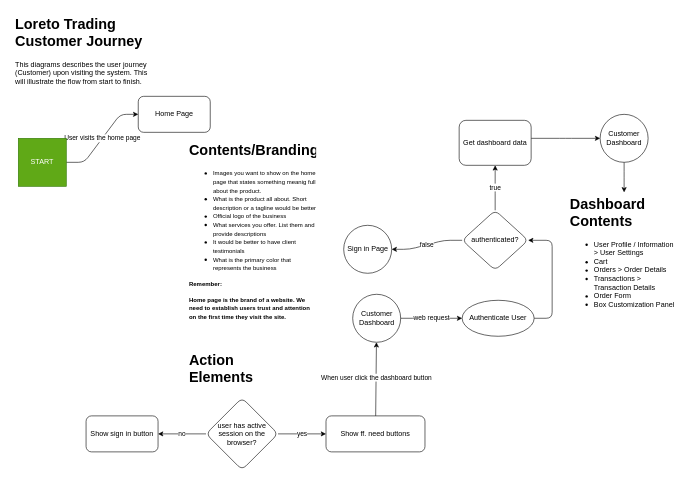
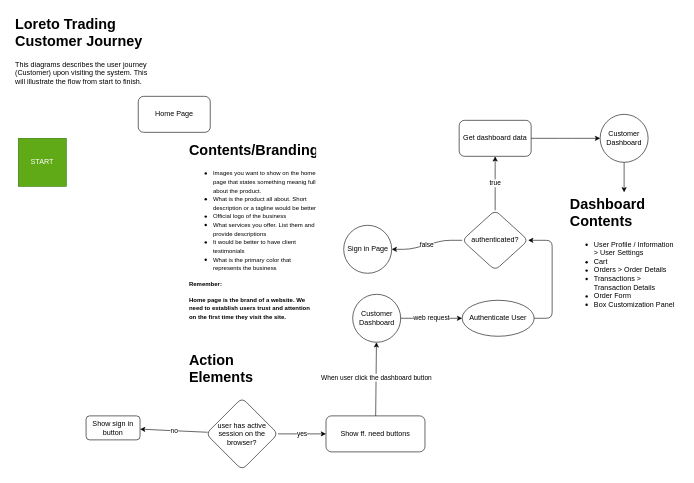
edge "START" -> "Home Page": removed, label "User visits the home page"
node "Get dashboard data": size 72x45 -> 72x36
node "Show sign in button": size 72x36 -> 54x24
